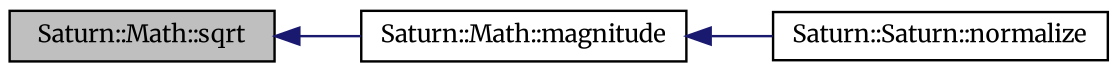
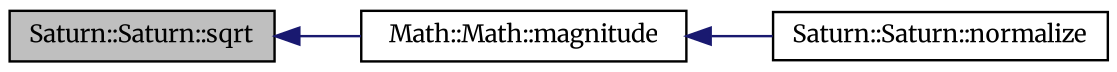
node "Saturn::Math::sqrt": label "Saturn::Math::sqrt" -> "Saturn::Saturn::sqrt"
node "Saturn::Math::magnitude": label "Saturn::Math::magnitude" -> "Math::Math::magnitude"
